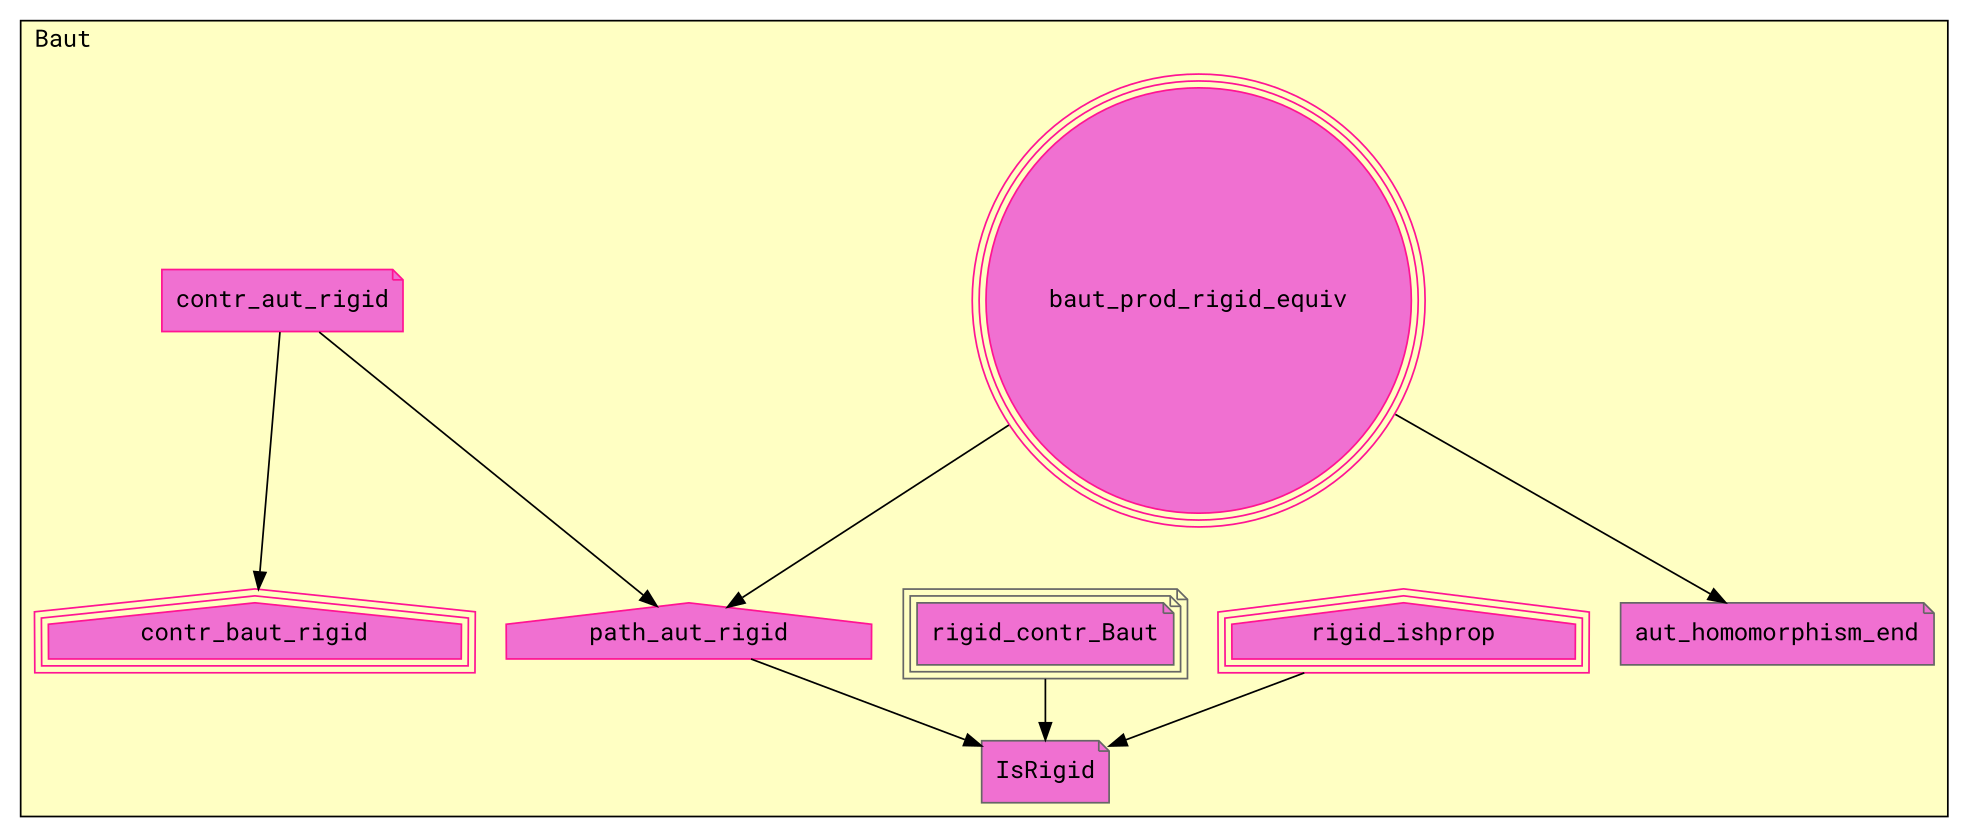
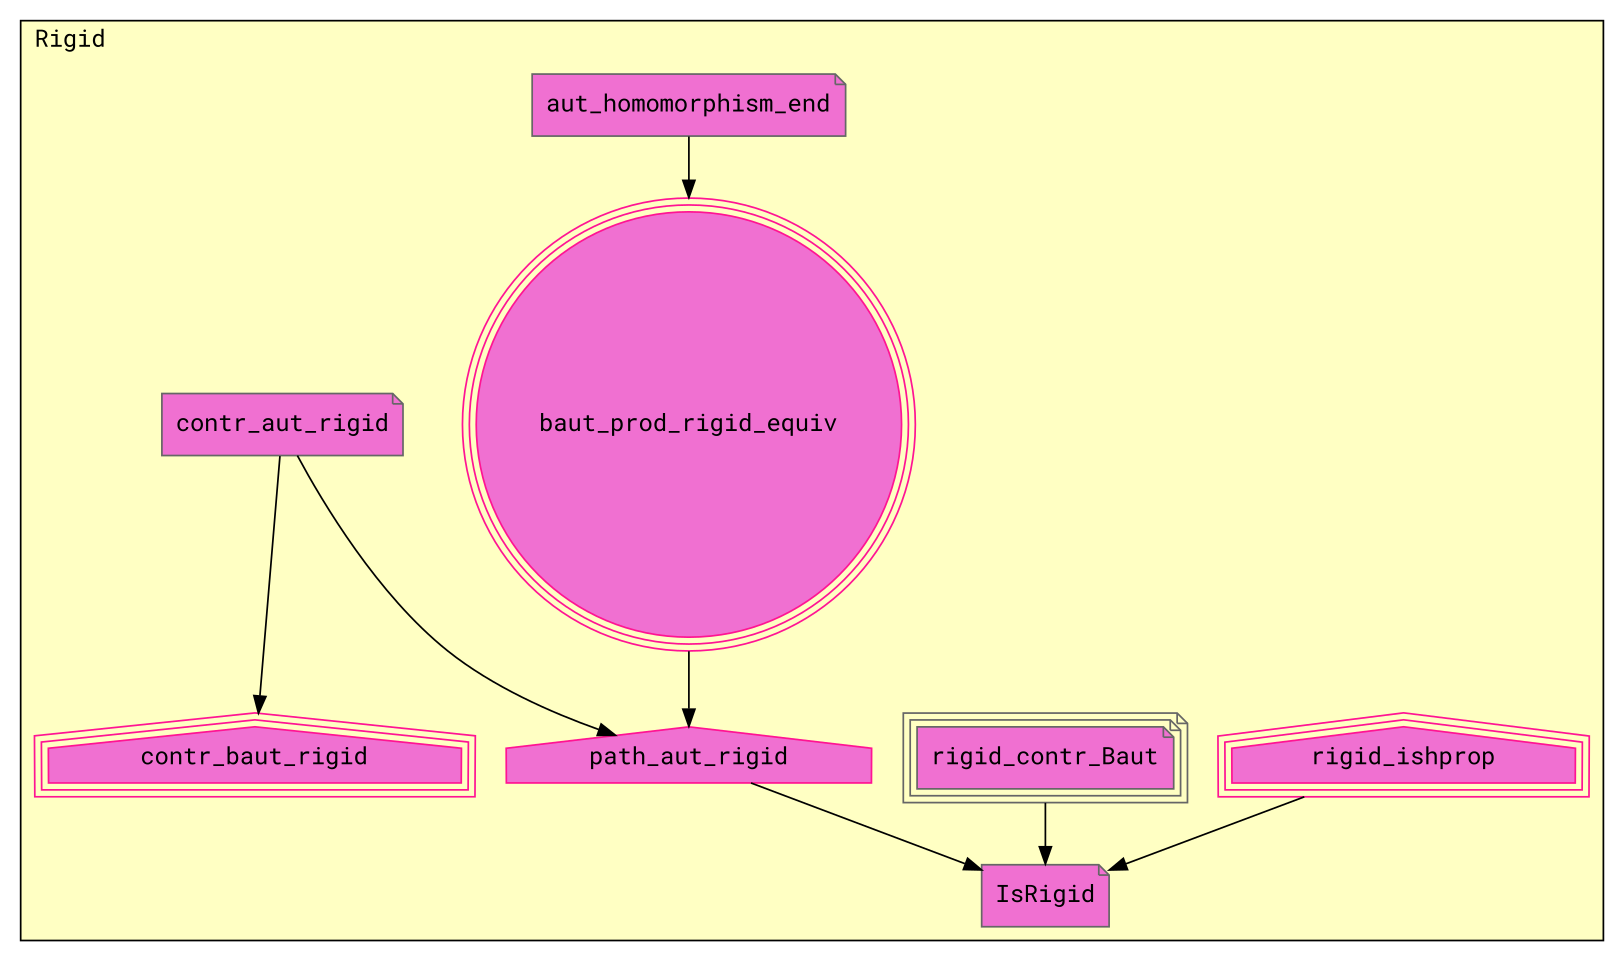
cluster "Baut": label "Baut" -> "Rigid"
node "contr_aut_rigid": color deeppink -> gray40
edge "baut_prod_rigid_equiv" -> "aut_homomorphism_end": reversed
